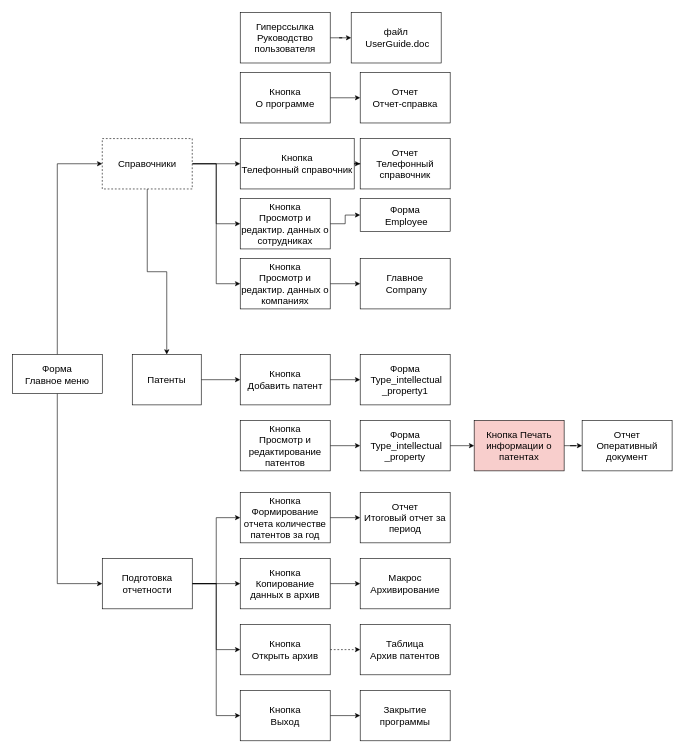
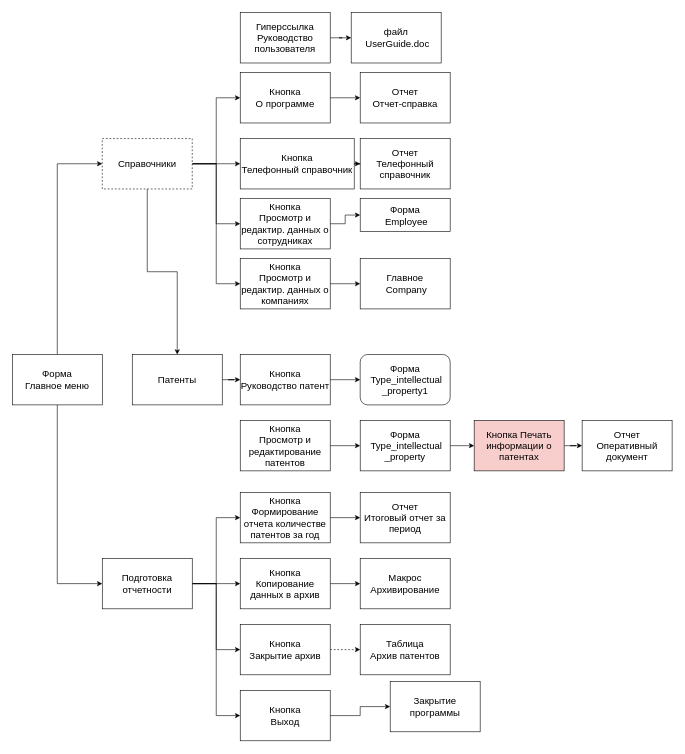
edge "Справочники" -> "Кнопка О программе": added
node "Форма Главное меню": size 90x39 -> 90x50
node "Патенты": size 69x50 -> 90x50
node "Кнопка Добавить патент": label "Кнопка Добавить патент" -> "Кнопка Руководство патент"
node "Форма Type_intellectual _property1": shape rectangle -> rounded rectangle
node "Кнопка Открыть архив": label "Кнопка Открыть архив" -> "Кнопка Закрытие архив"
node "Закрытие программы": moved (405, 716) -> (435, 707)
